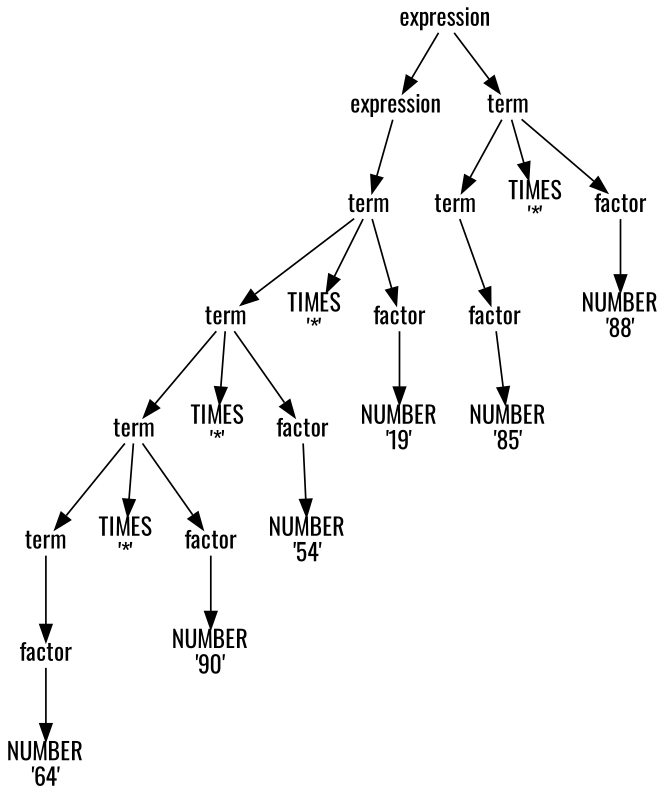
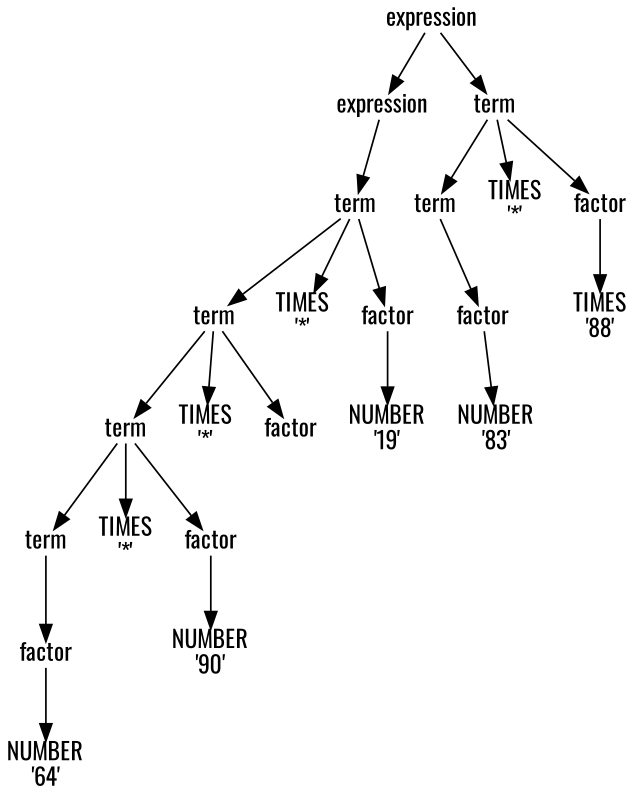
node "NUMBER '88'": label "NUMBER '88'" -> "TIMES '88'"
node "NUMBER '85'": label "NUMBER '85'" -> "NUMBER '83'"
node "NUMBER '54'": removed
